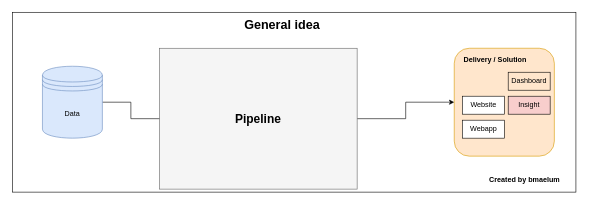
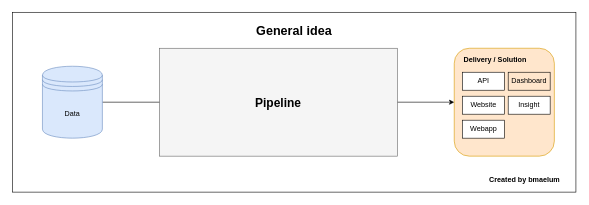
node "General idea": moved (282, 24) -> (294, 30)
node "API": added
node "Insight": fillcolor #f8cecc -> #ffffff
node "Pipeline": size 198x141 -> 238x108
